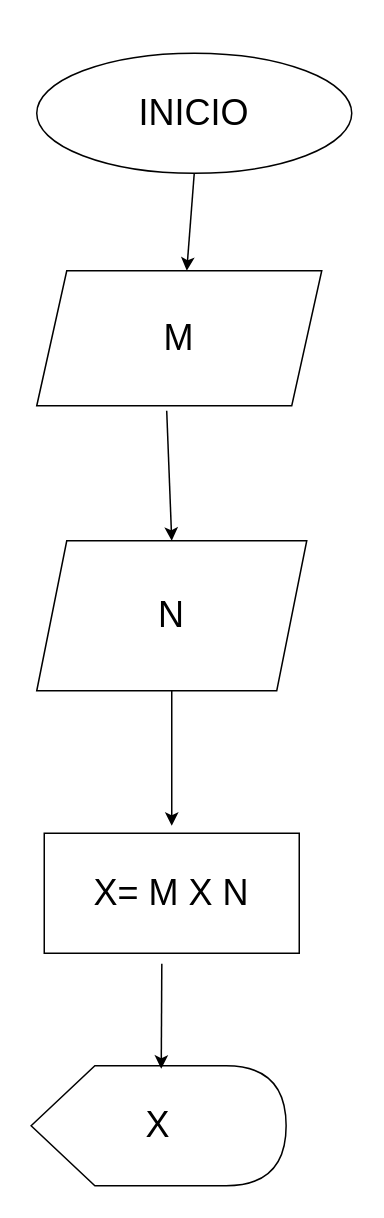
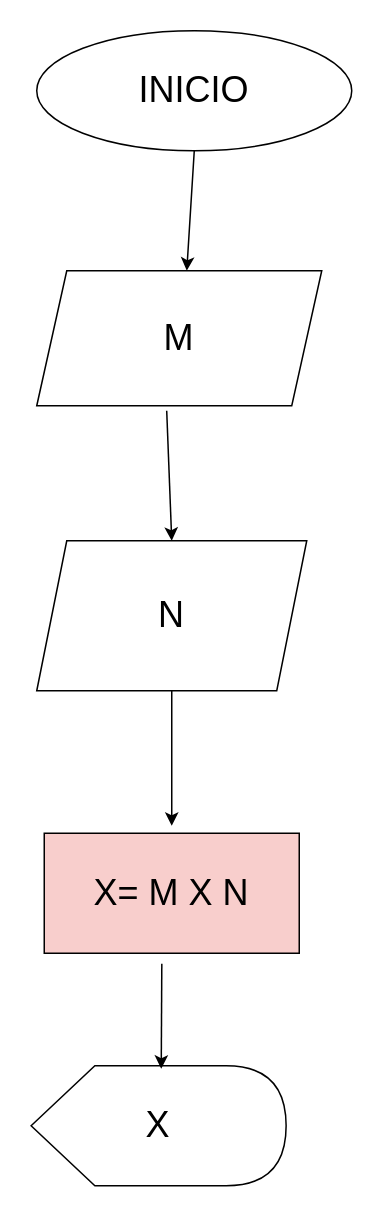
node "INICIO": moved (194, 113) -> (194, 91)
node "X= M X N": fillcolor #ffffff -> #f8cecc
